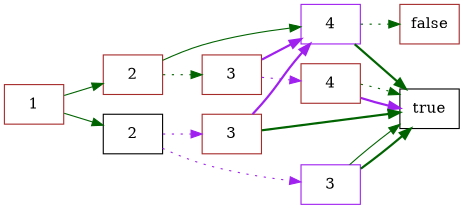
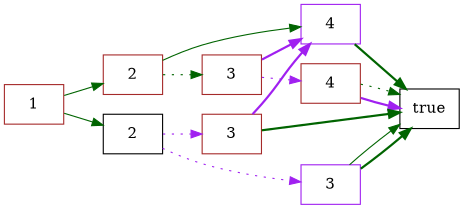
node "false": removed
